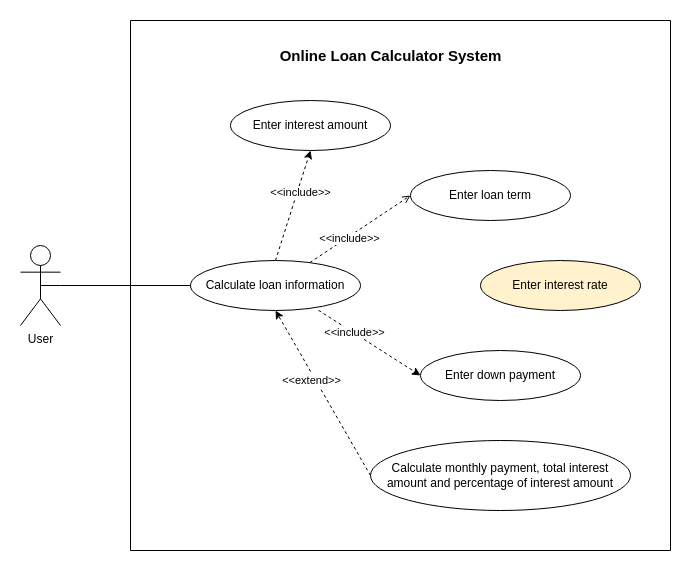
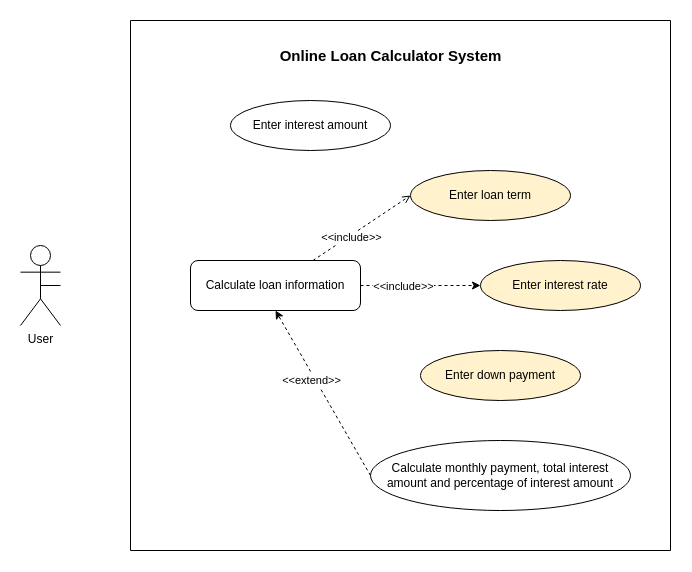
node "Enter loan term": fillcolor #ffffff -> #fff2cc
edge "Calculate loan information" -> "Enter interest amount": removed, label "<<include>>"
edge "User" -- "Calculate loan information": removed
node "Calculate loan information": shape ellipse -> rounded rectangle
edge "Calculate loan information" -> "Enter interest rate": added, label "<<include>>"
edge "Calculate loan information" -> "Enter down payment": removed, label "<<include>>"
node "Enter down payment": fillcolor #ffffff -> #fff2cc
